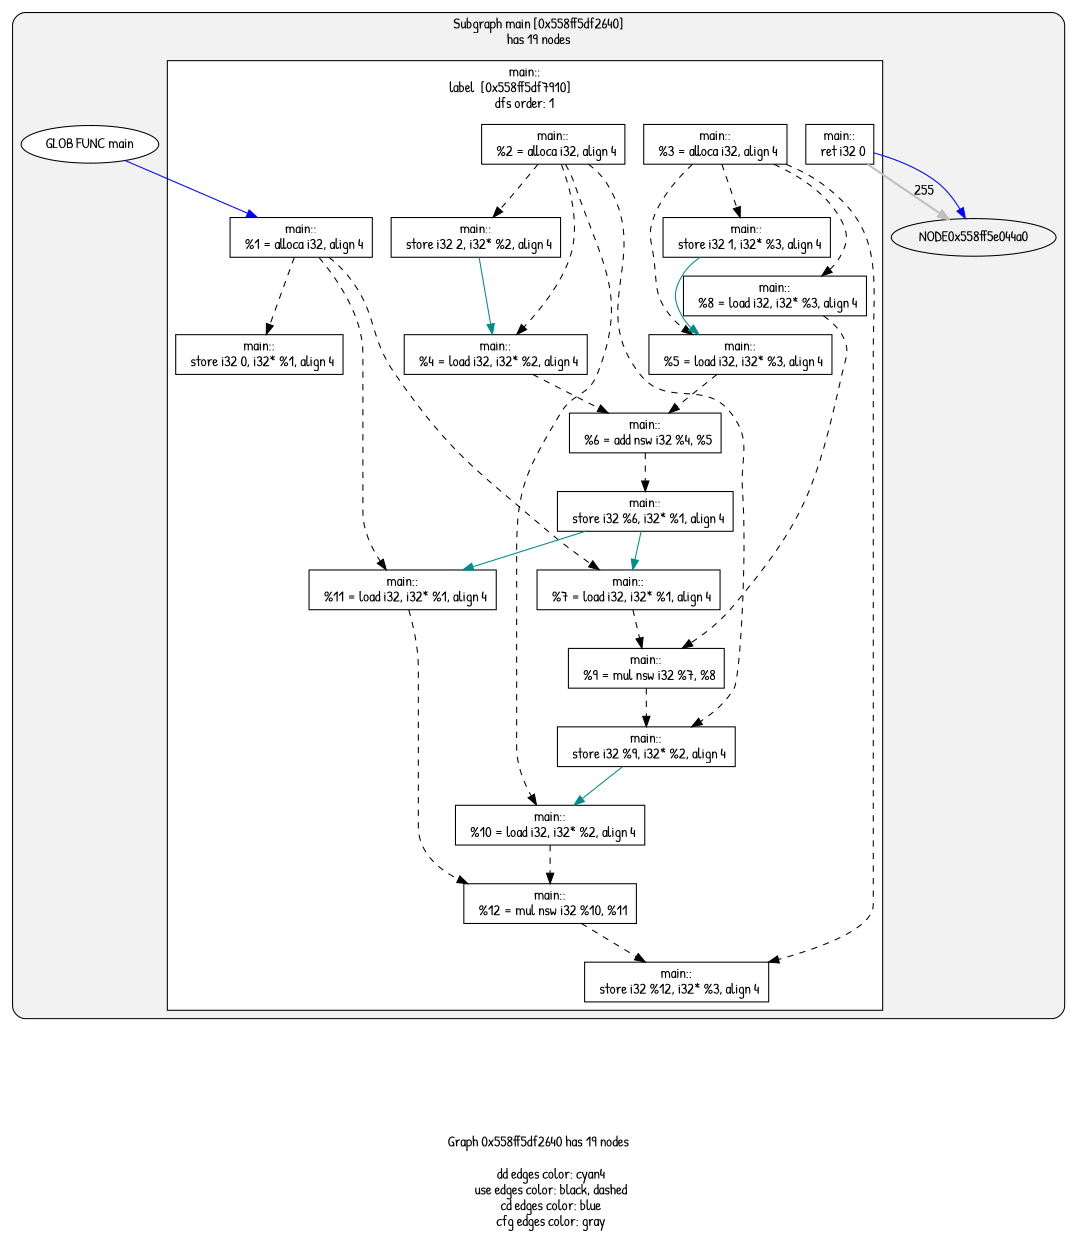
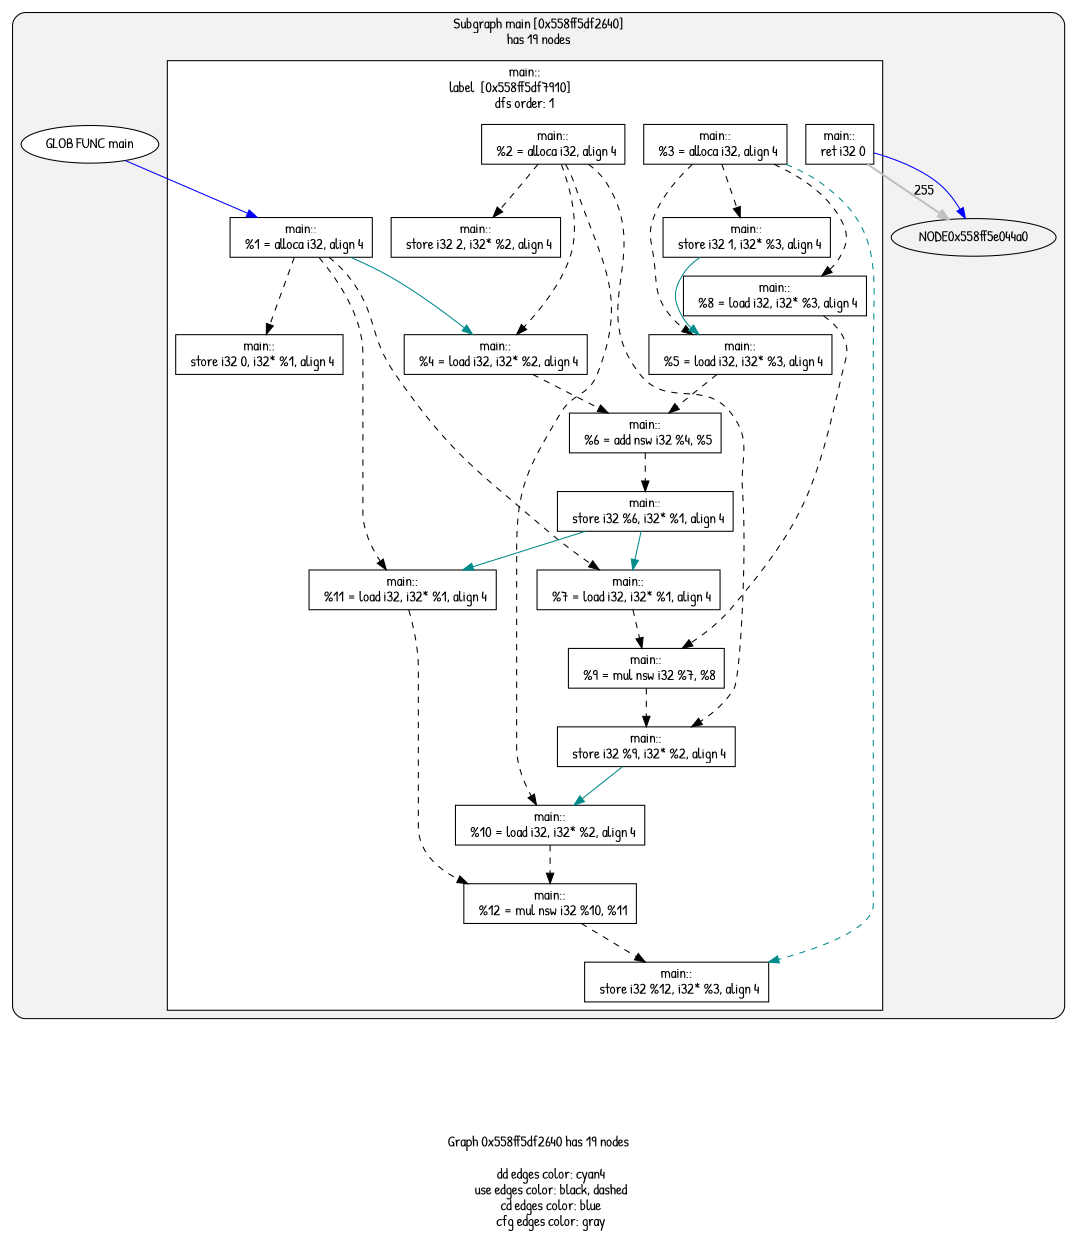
edge "main:: store i32 2, i32* %2, align 4" -> "main:: %4 = load i32, i32* %2, align 4": now "main:: %1 = alloca i32, align 4" -> "main:: %4 = load i32, i32* %2, align 4"
edge "main:: %3 = alloca i32, align 4" -> "main:: store i32 %12, i32* %3, align 4": color black -> cyan4
